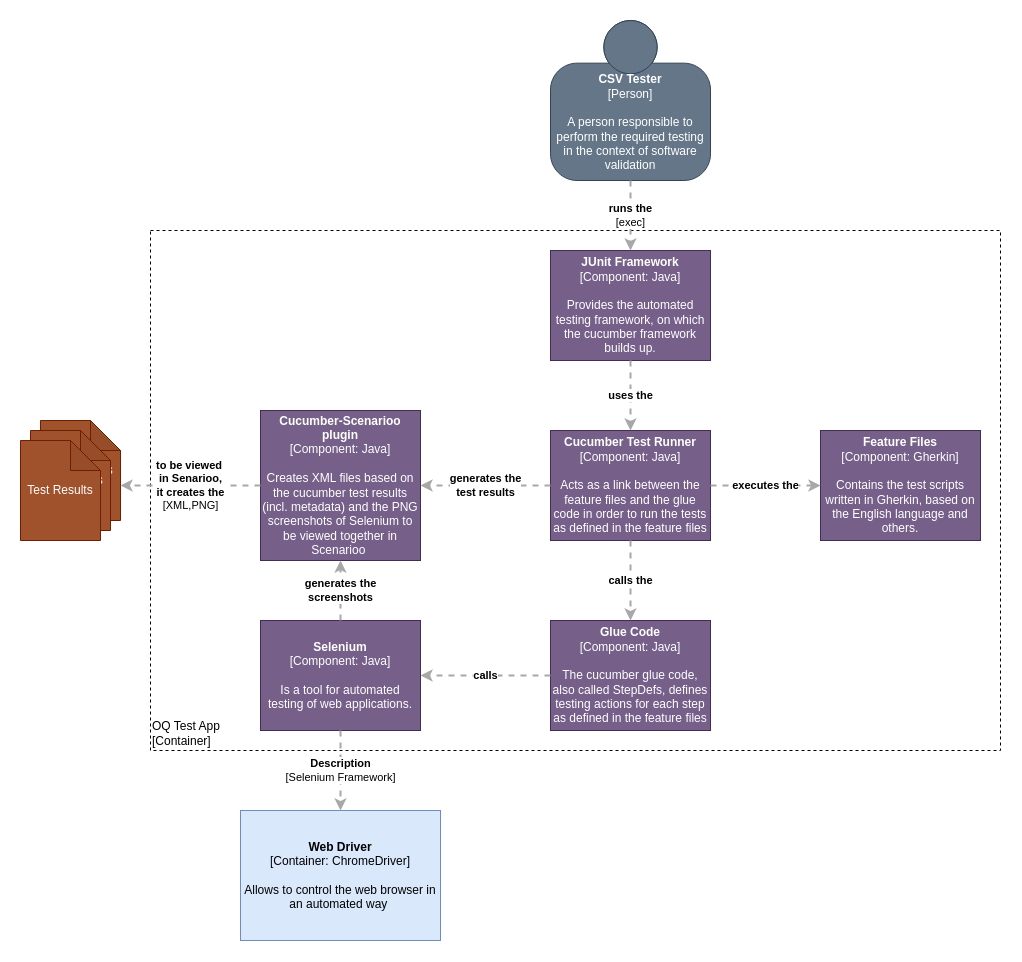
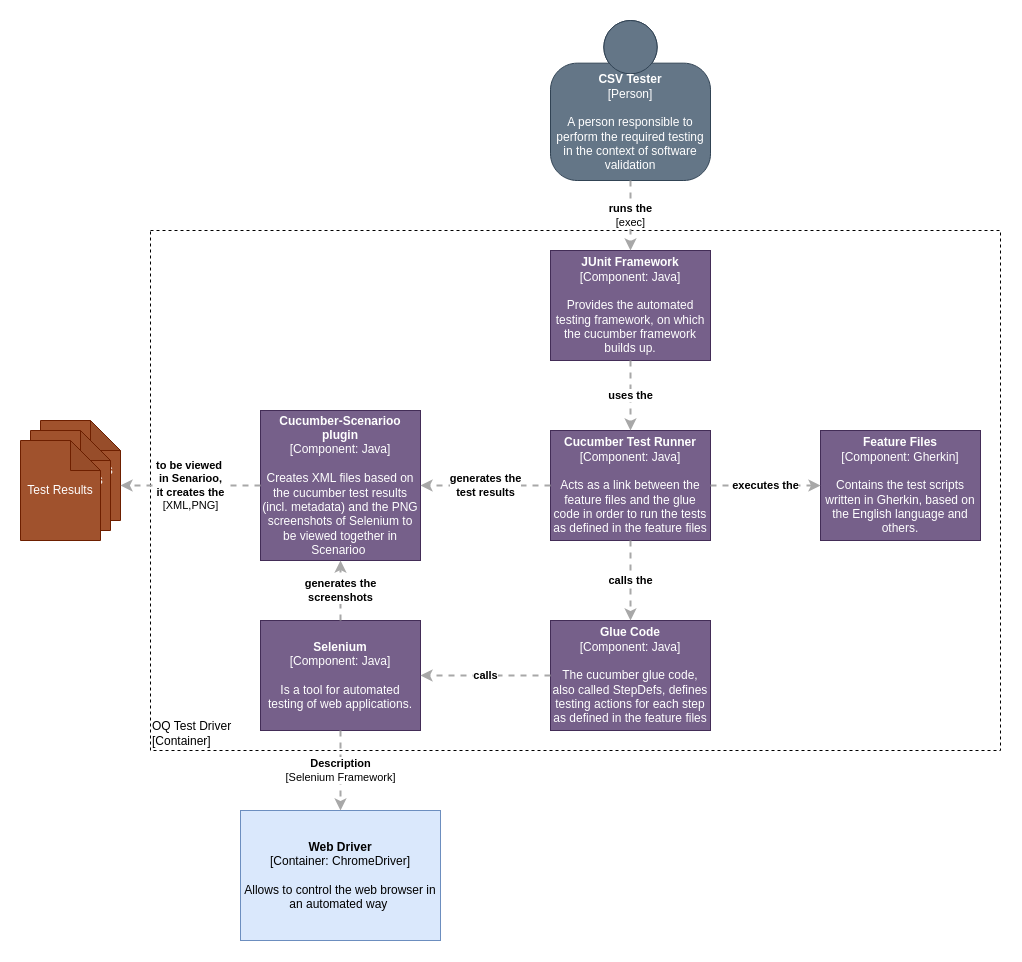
node "OQ Test App [Container]": label "OQ Test App [Container]" -> "OQ Test Driver [Container]"
